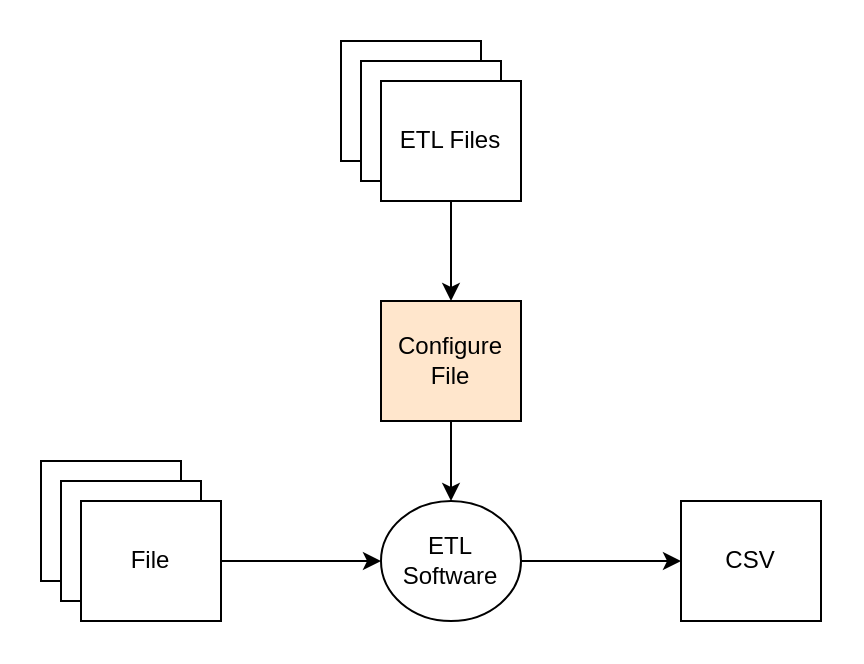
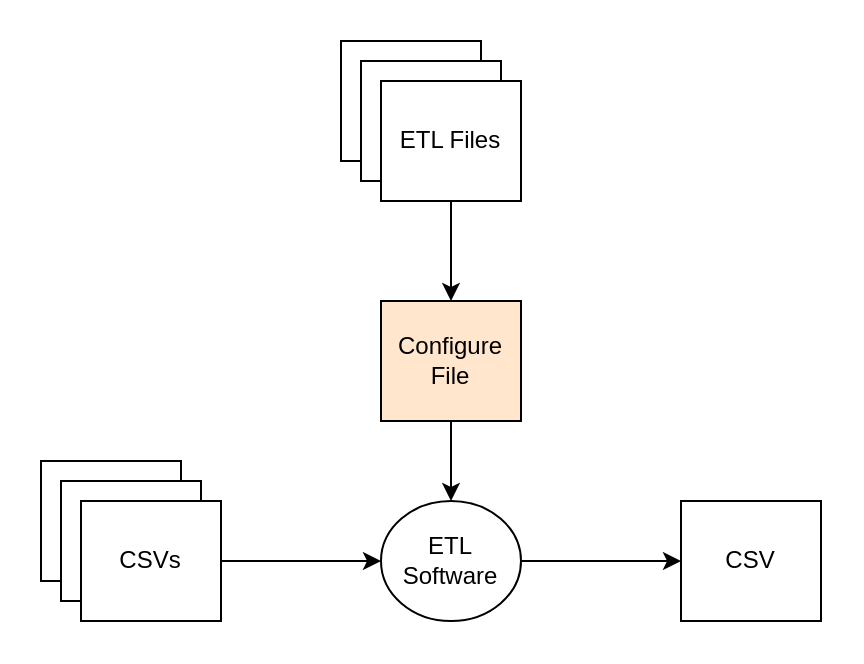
node "File": label "File" -> "CSVs"
